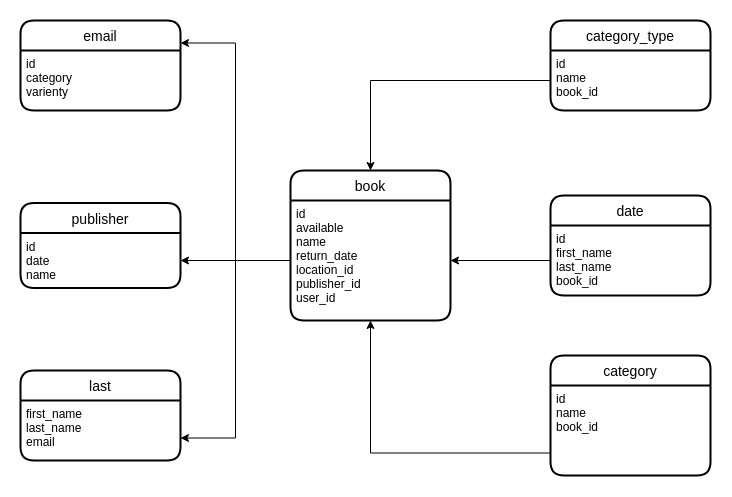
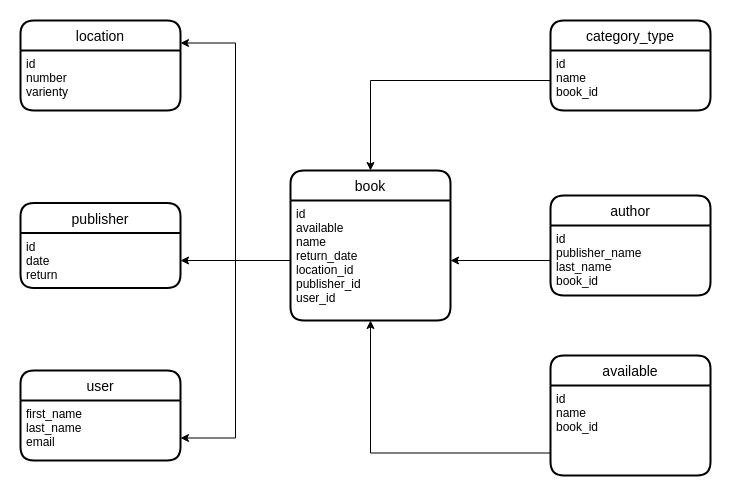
node "email": label "email" -> "location"
node "id category varienty": label "id category varienty" -> "id number varienty"
node "date": label "date" -> "author"
node "id first_name last_name book_id": label "id first_name last_name book_id" -> "id publisher_name last_name book_id"
node "id date name": label "id date name" -> "id date return"
node "category": label "category" -> "available"
node "last": label "last" -> "user"
